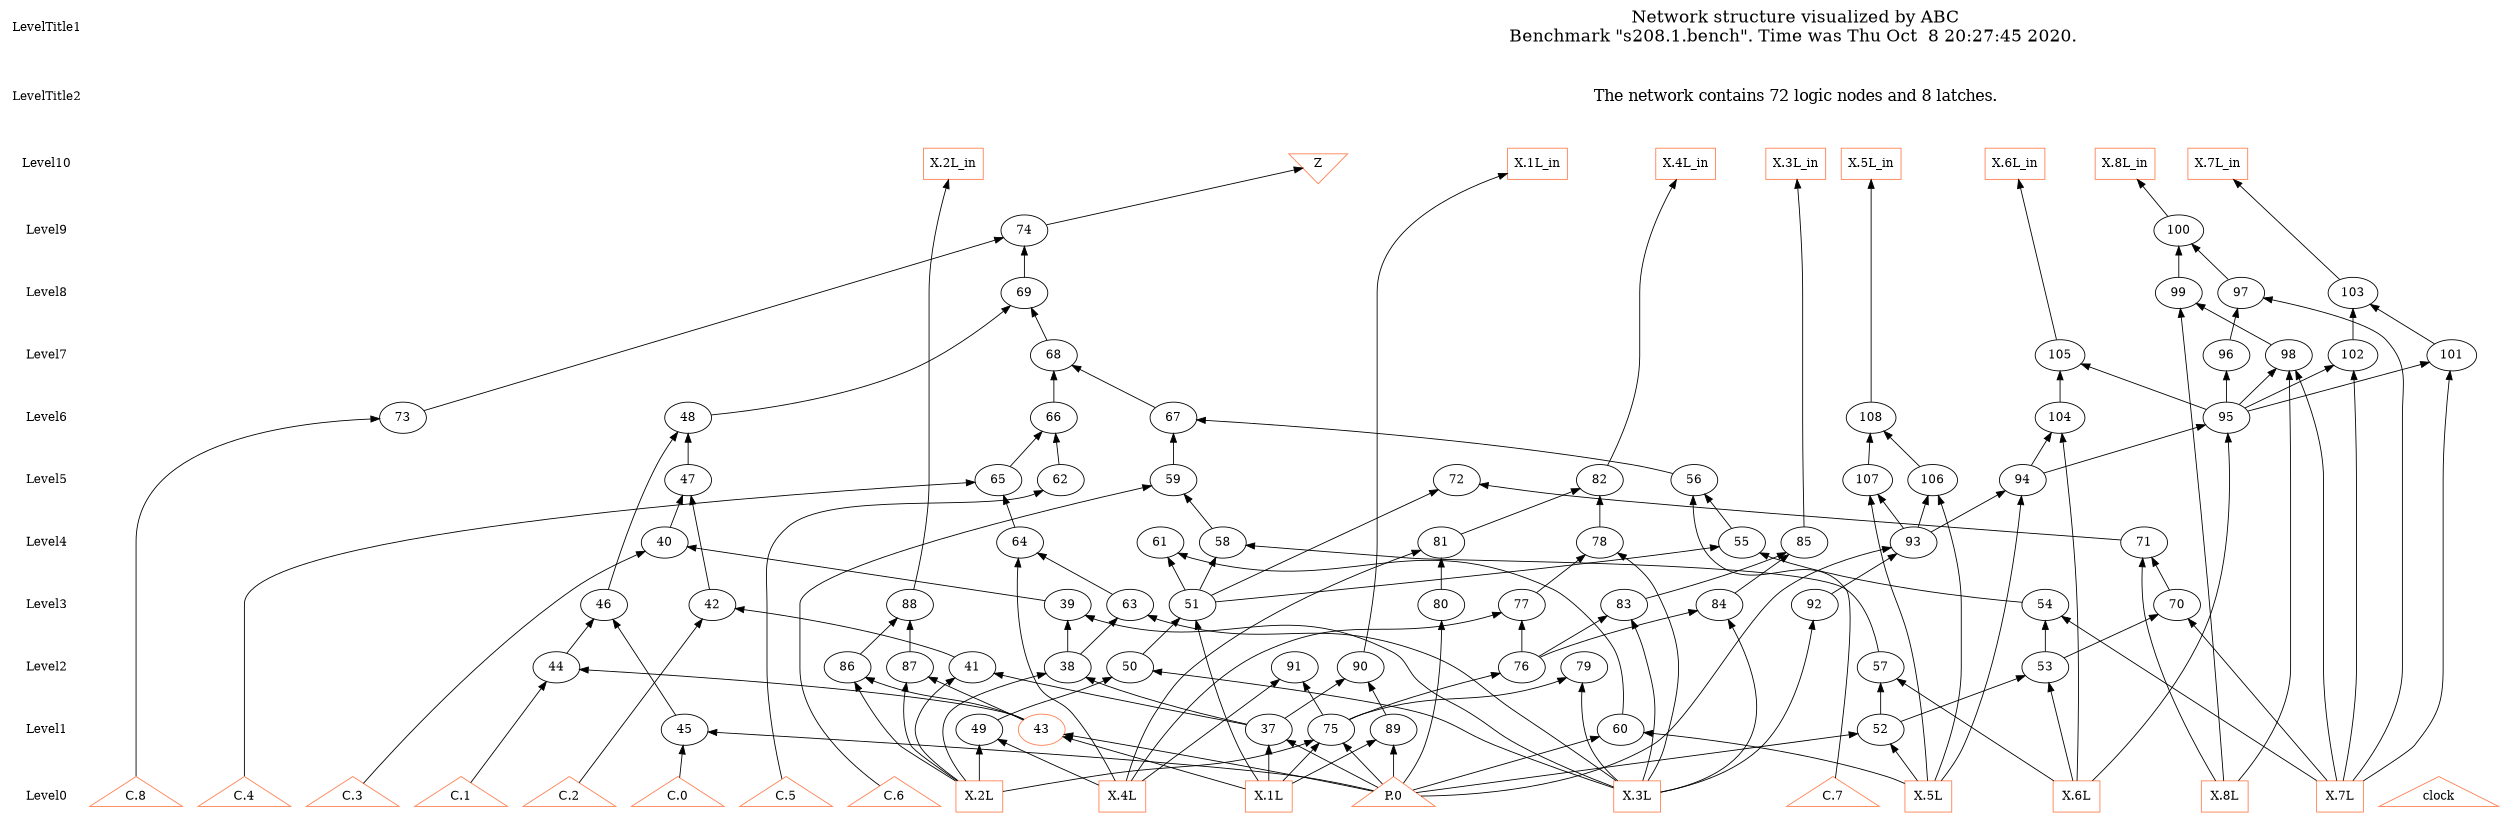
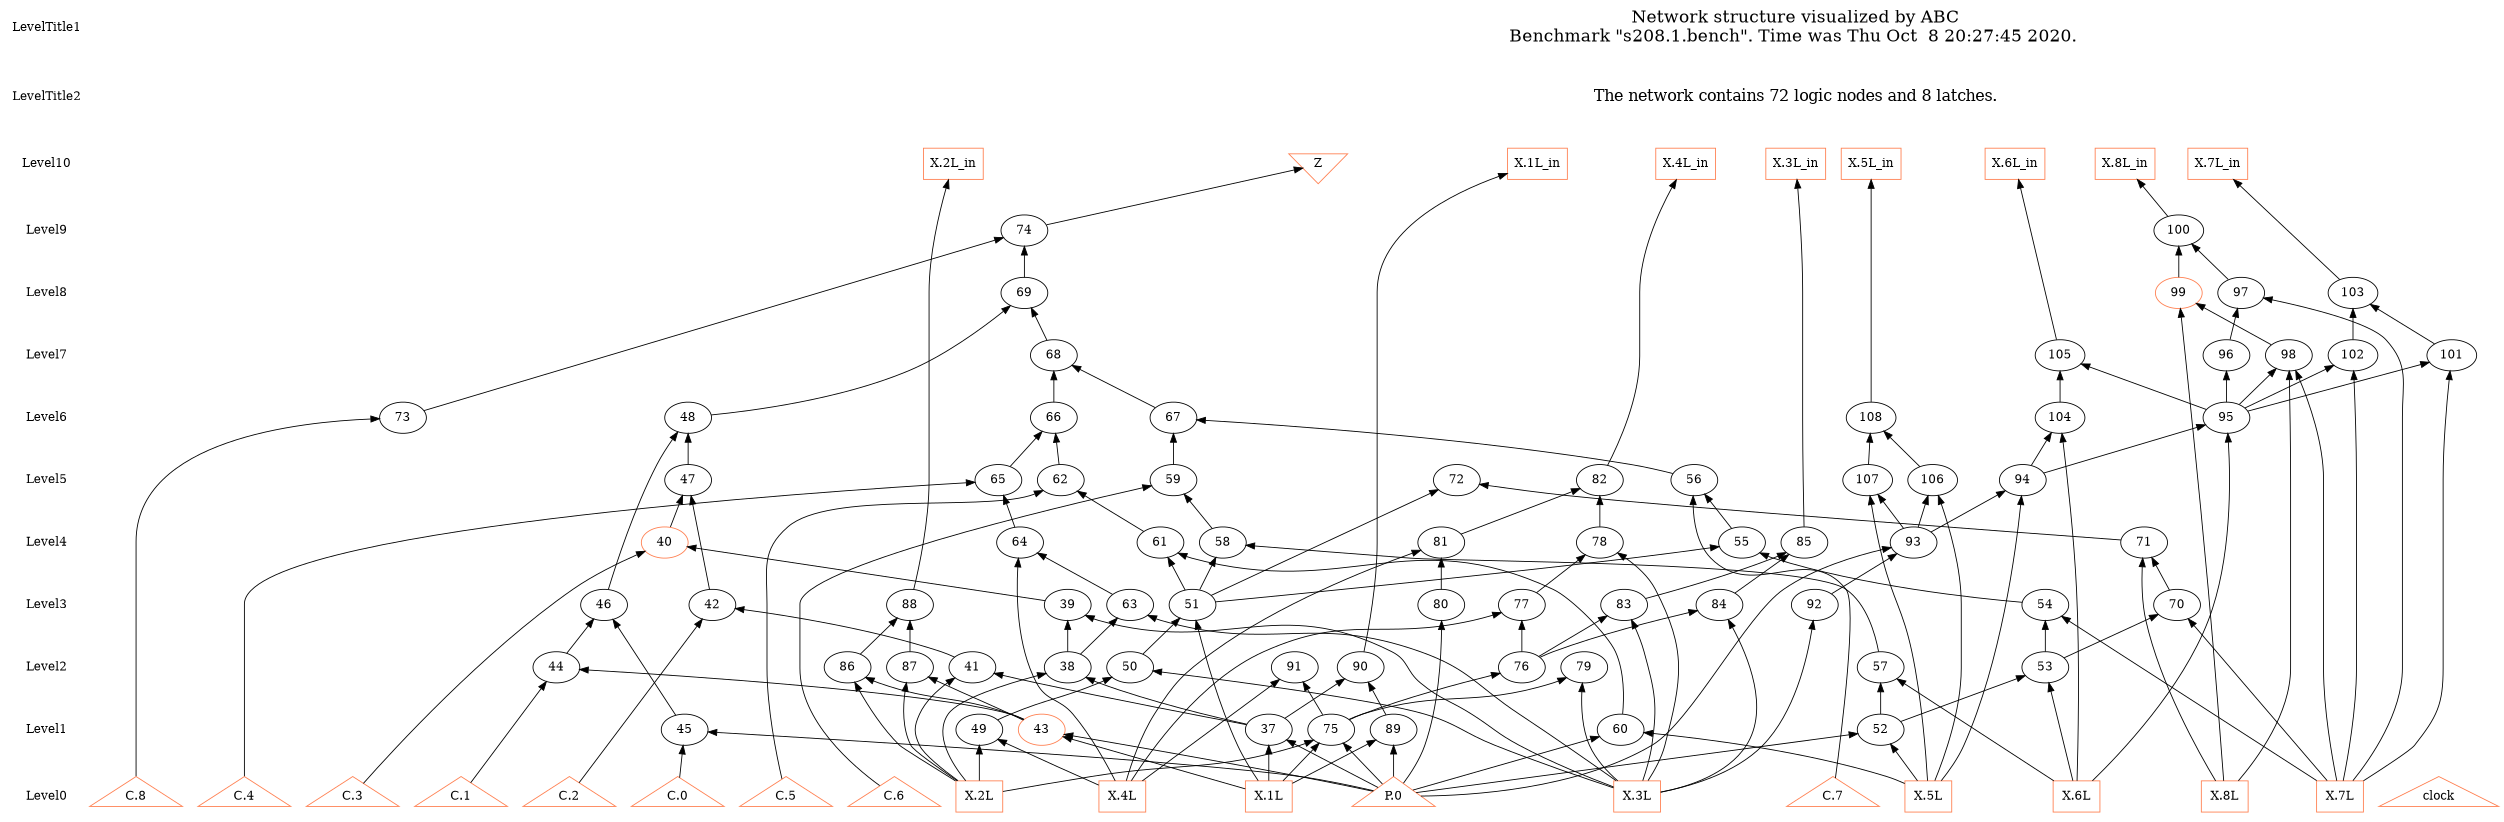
node "99": color black -> coral
edge "61" -> "62": added
node "40": color black -> coral
